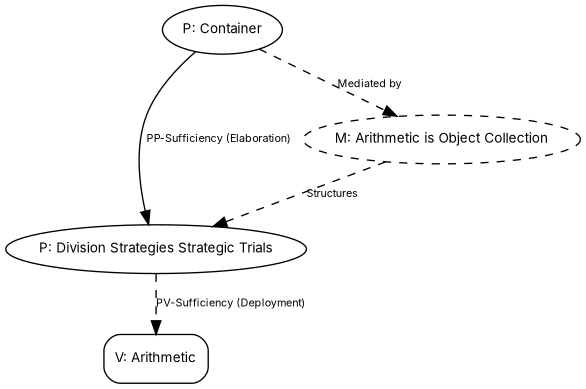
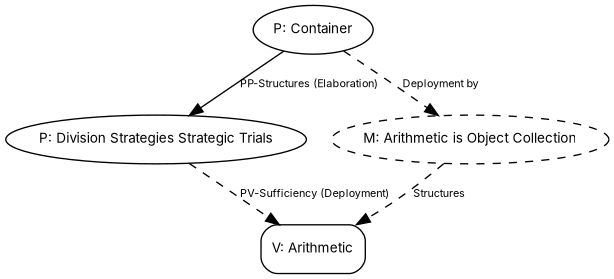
edge "P: Container" -> "M: Arithmetic is Object Collection": label "Mediated by" -> "Deployment by"
edge "P: Container" -> "P: Division Strategies Strategic Trials": label "PP-Sufficiency (Elaboration)" -> "PP-Structures (Elaboration)"
edge "M: Arithmetic is Object Collection" -> "P: Division Strategies Strategic Trials": now "M: Arithmetic is Object Collection" -> "V: Arithmetic"
